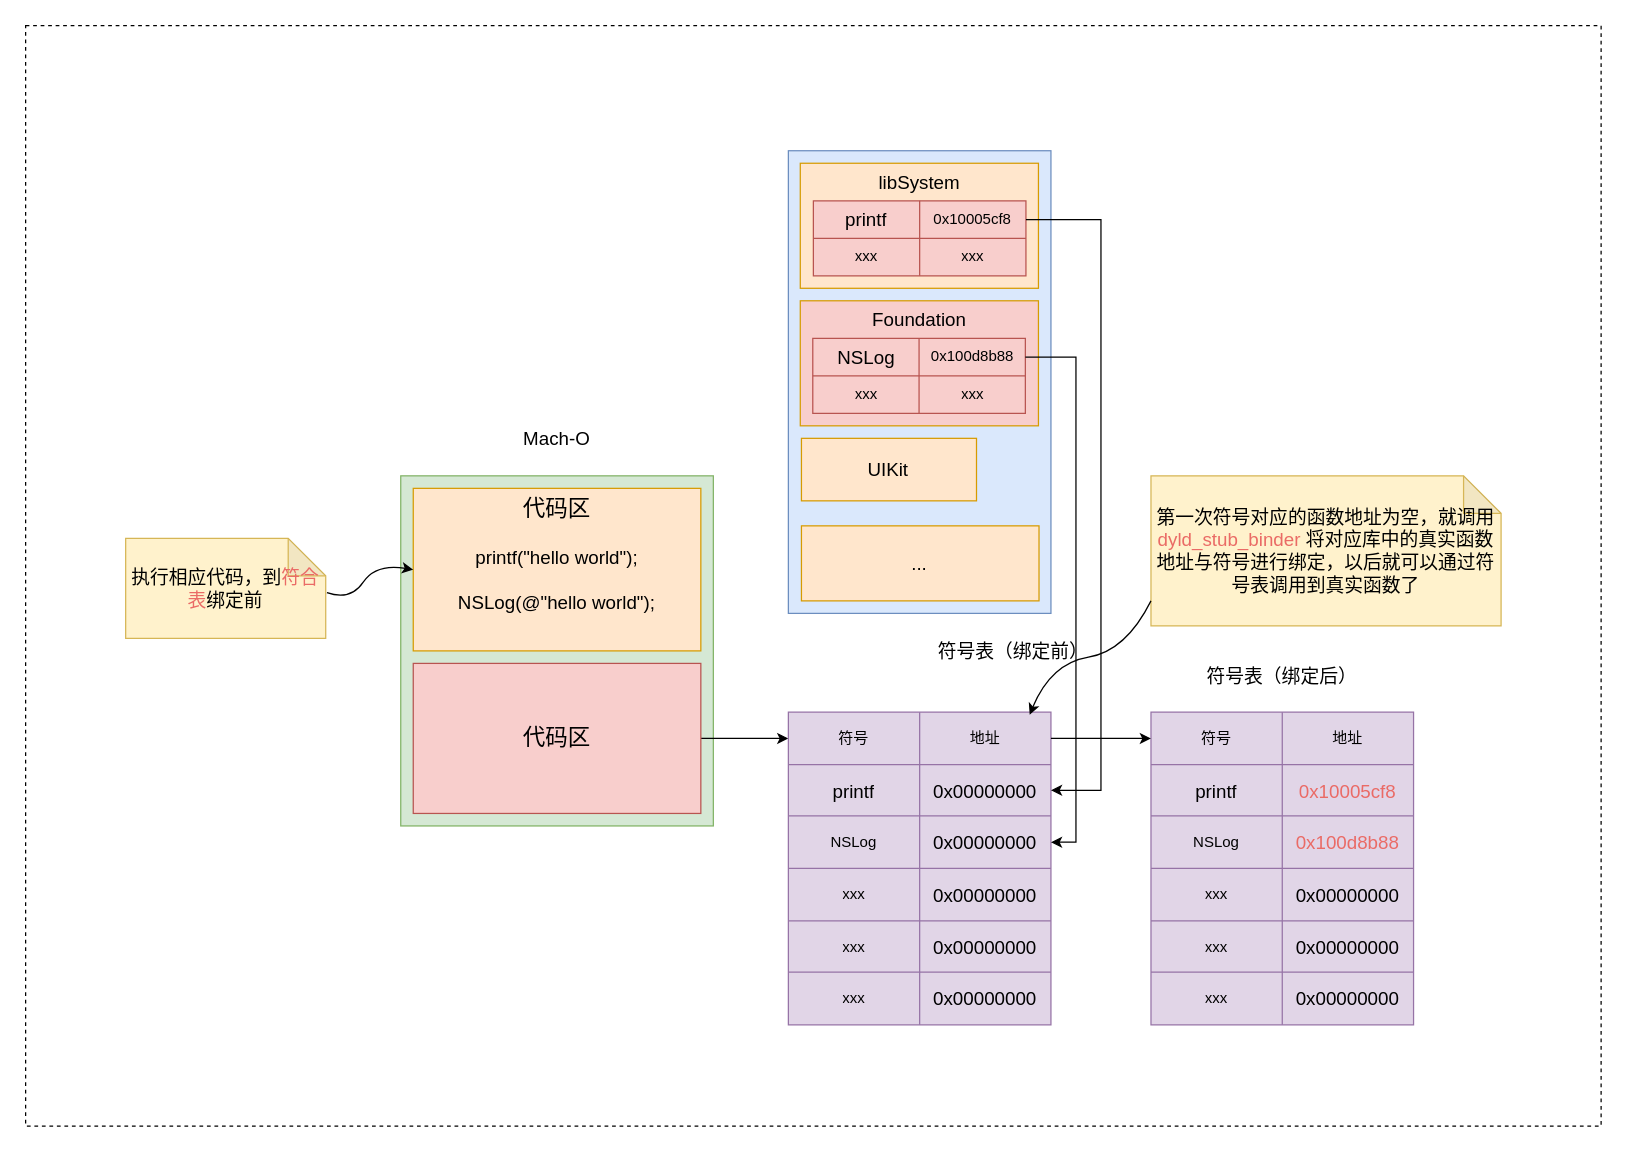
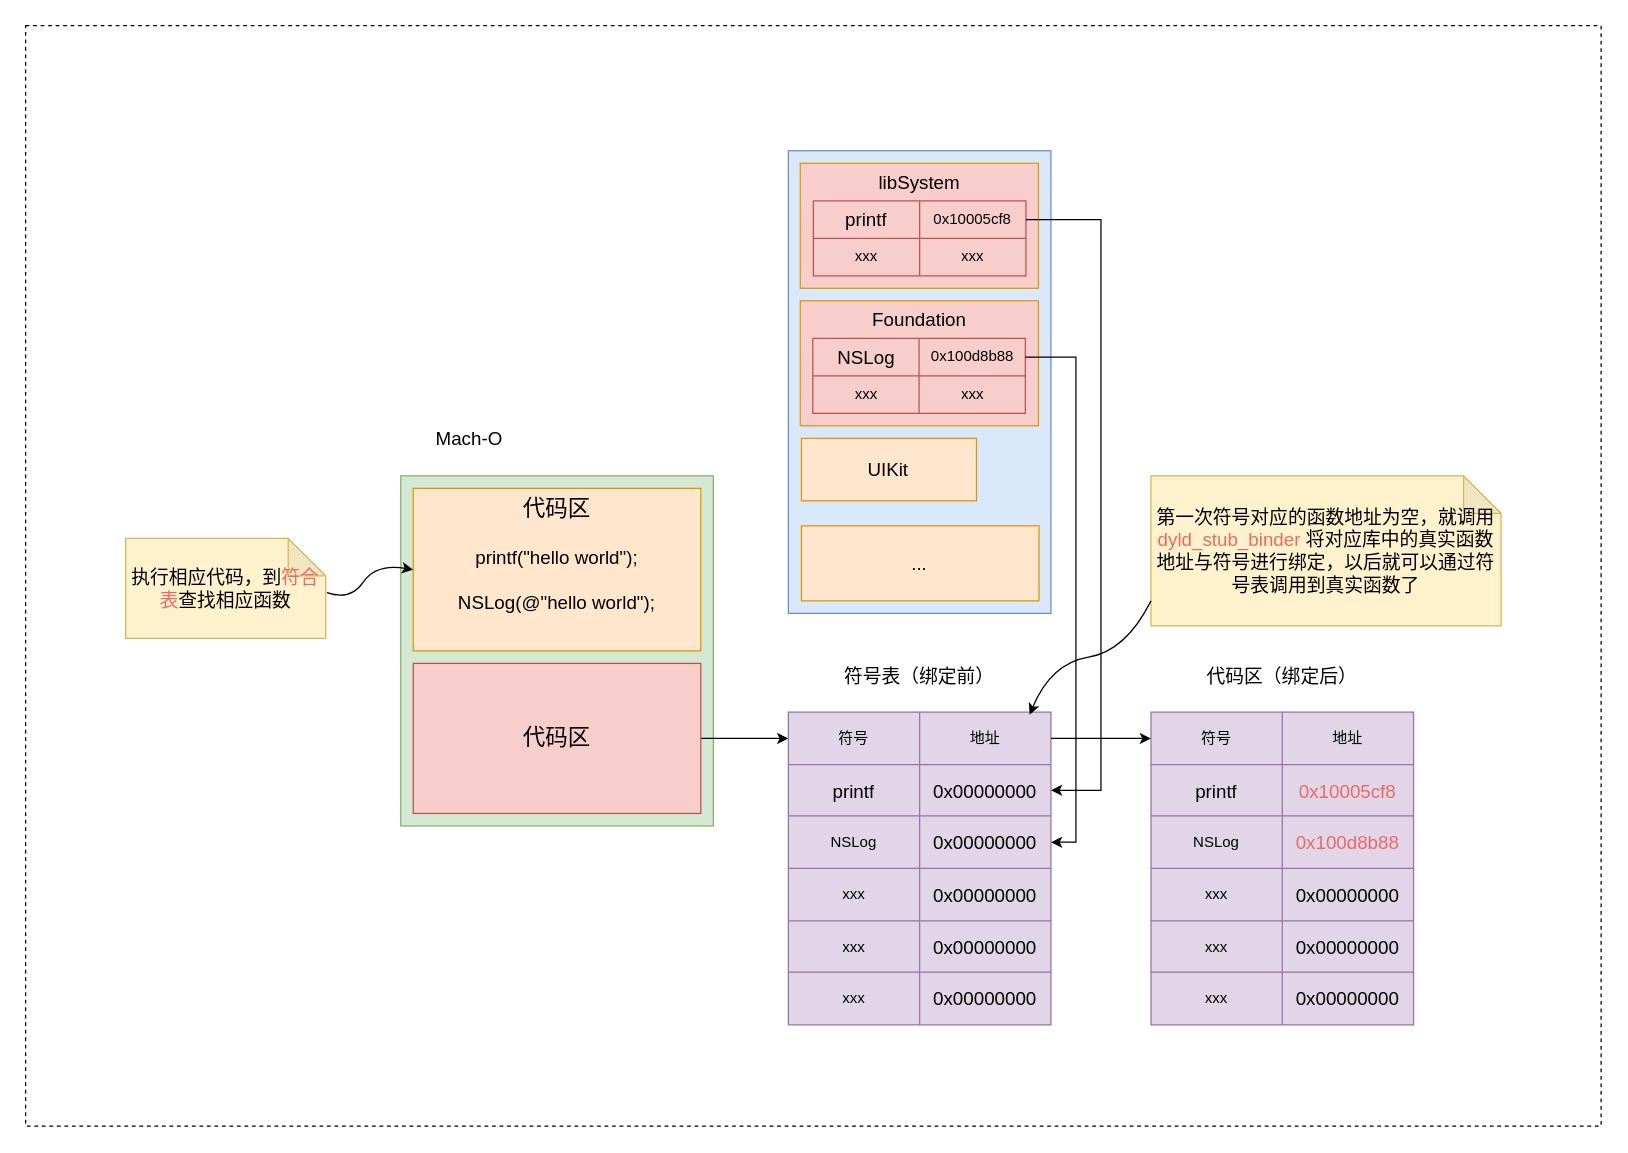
node "libSystem": fillcolor #ffe6cc -> #f8cecc
node "Mach-O": moved (557, 438) -> (469, 438)
node "执行相应代码，到符合表绑定前": label "执行相应代码，到符合表绑定前" -> "执行相应代码，到符合表查找相应函数"
node "符号表（绑定前）": moved (1013, 651) -> (919, 676)
node "符号表（绑定后）": label "符号表（绑定后）" -> "代码区（绑定后）"
